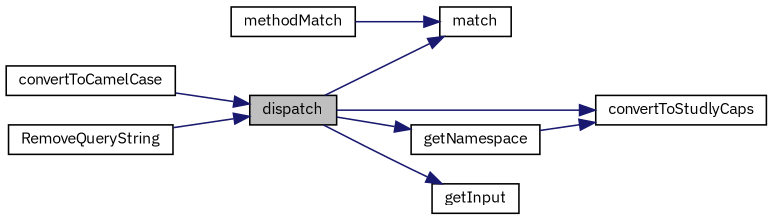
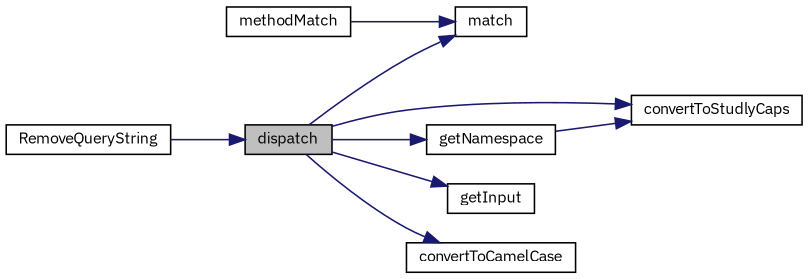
edge "convertToCamelCase" -> "dispatch": reversed
